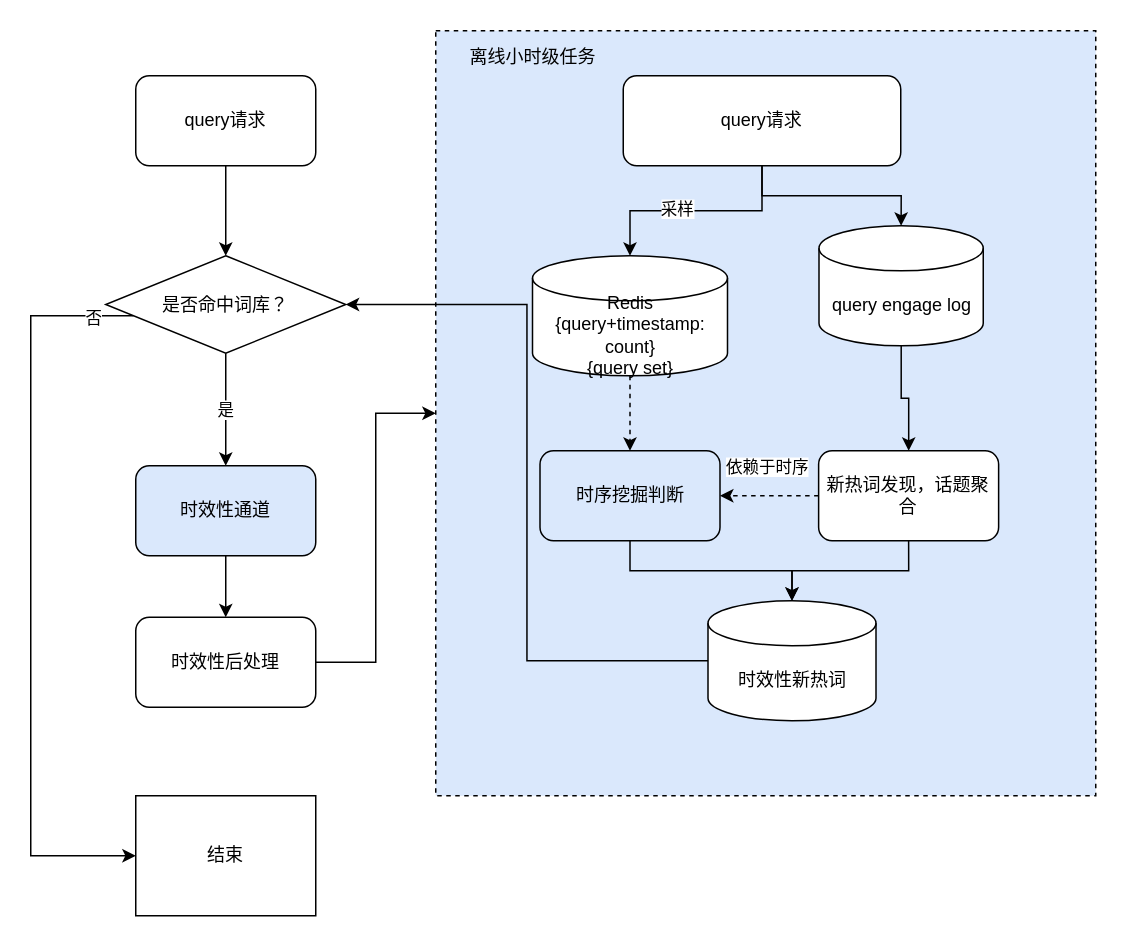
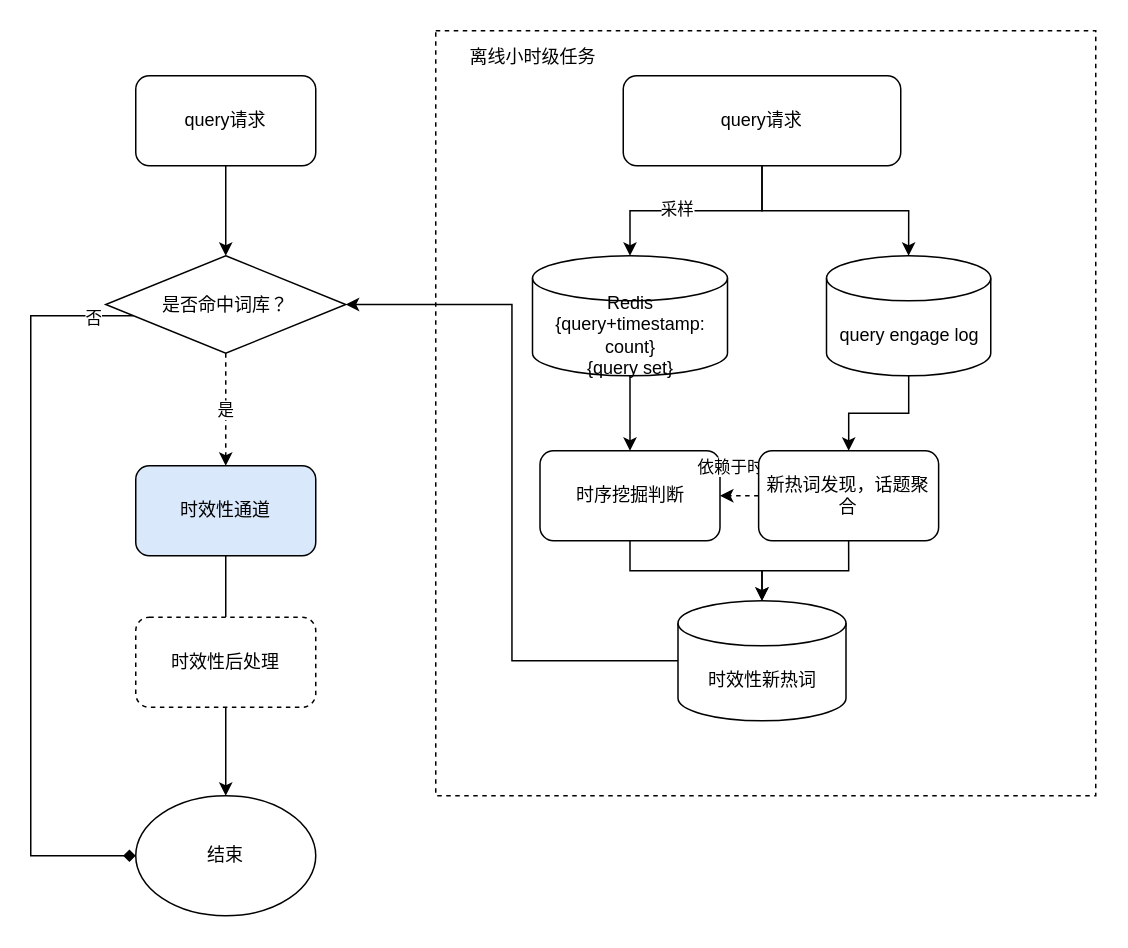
node "query engage log": moved (901, 286) -> (909, 316)
edge "是否命中词库？" -> "时效性通道": style solid -> dashed
edge "Redis {query+timestamp: count} {query set}" -> "时序挖掘判断": style dashed -> solid
node "离线小时级任务": fillcolor #dae8fc -> #ffffff
node "时序挖掘判断": fillcolor #dae8fc -> #ffffff
node "新热词发现，话题聚合": moved (909, 496) -> (849, 496)
edge "时效性后处理" -> "离线小时级任务": now "时效性后处理" -> "结束"
edge "时效性通道" -> "时效性后处理": arrowhead classic -> none
node "时效性新热词": moved (792, 661) -> (762, 661)
node "时效性后处理": style solid -> dashed
edge "是否命中词库？" -> "结束": arrowhead classic -> diamond
node "结束": shape rectangle -> ellipse
